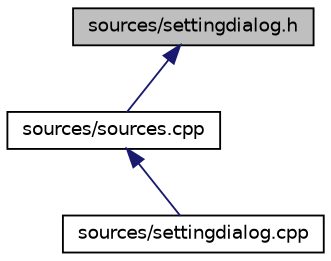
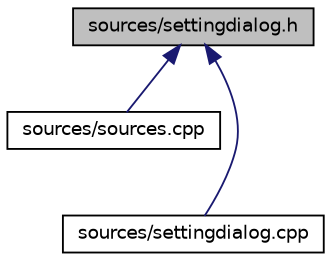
edge "sources/settingdialog.cpp" -> "sources/sources.cpp": now "sources/settingdialog.cpp" -> "sources/settingdialog.h"
